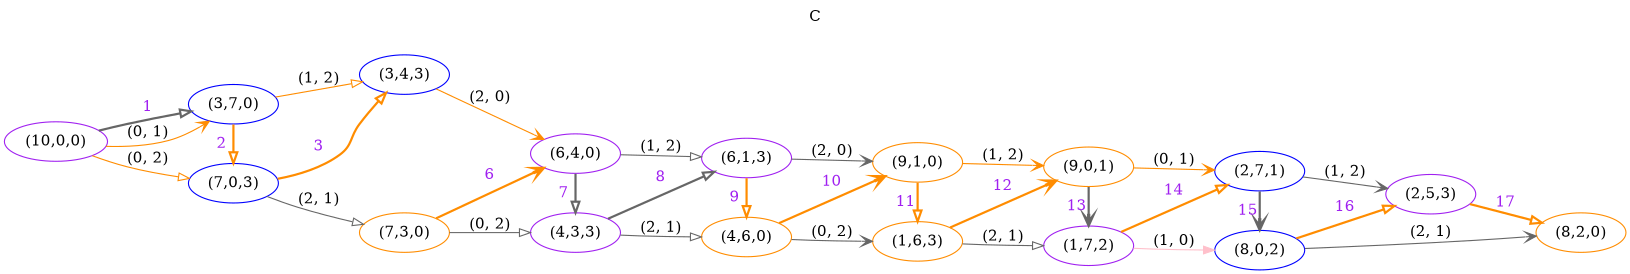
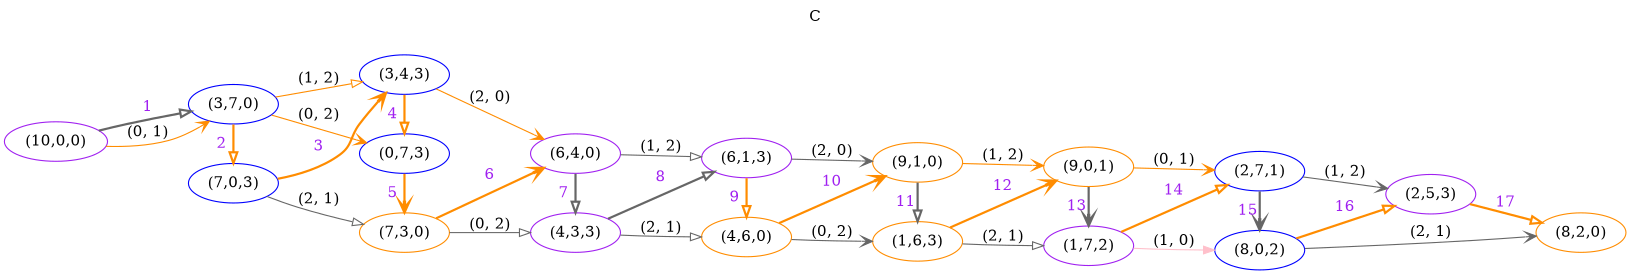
node "(0,7,3)": added
edge "(7,0,3)" -> "(3,4,3)": arrowhead onormal -> vee
edge "(10,0,0)" -> "(7,0,3)": removed, label "(0, 2)"
edge "(9,1,0)" -> "(1,6,3)": color darkorange -> gray40
